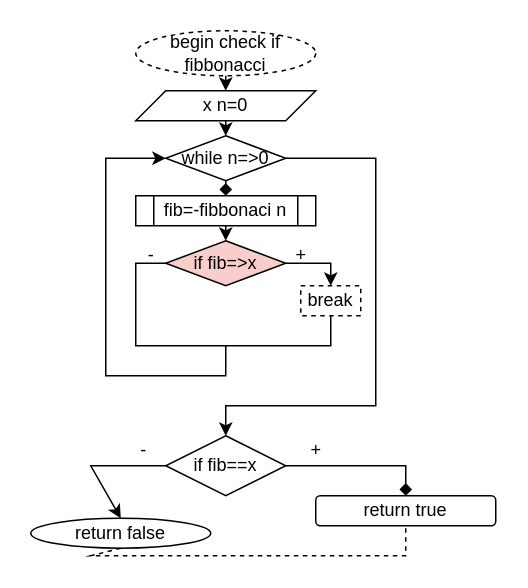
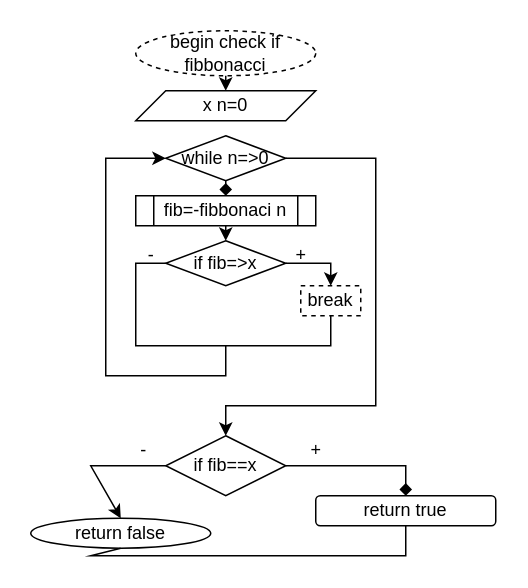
edge "x n=0" -> "while n=>0": removed
node "if fib=>x": fillcolor #f8cecc -> #ffffff
edge "return true" -- "return false": style dashed -> solid
